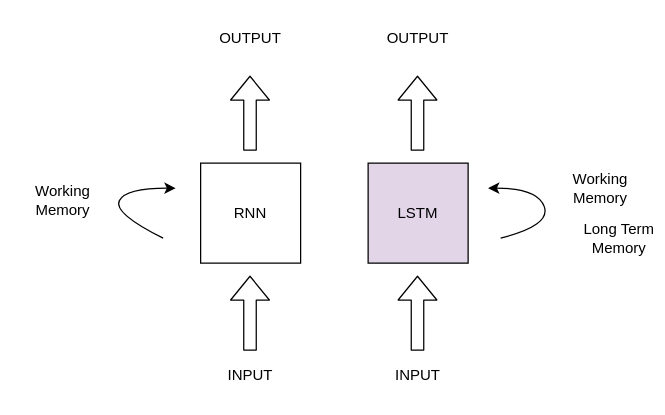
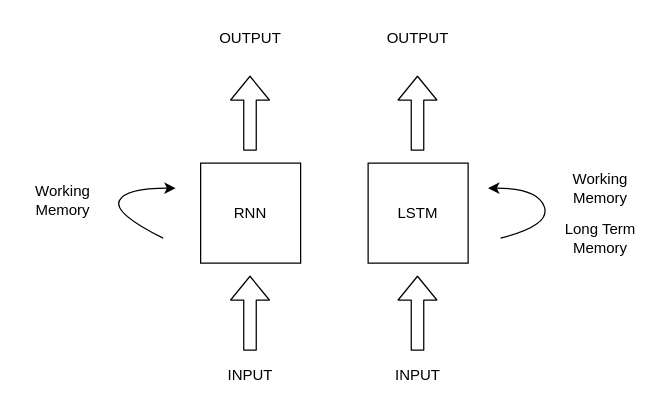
node "LSTM": fillcolor #e1d5e7 -> #ffffff
node "Long Term Memory": moved (619, 238) -> (601, 238)
